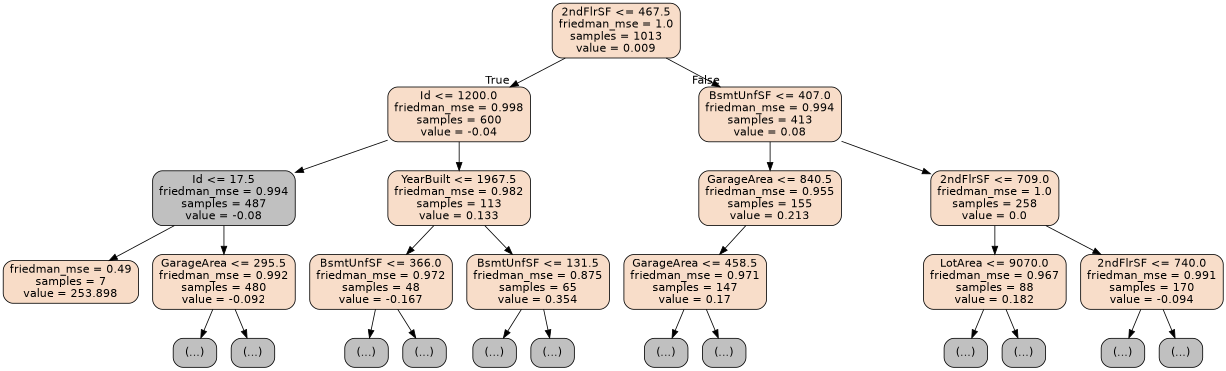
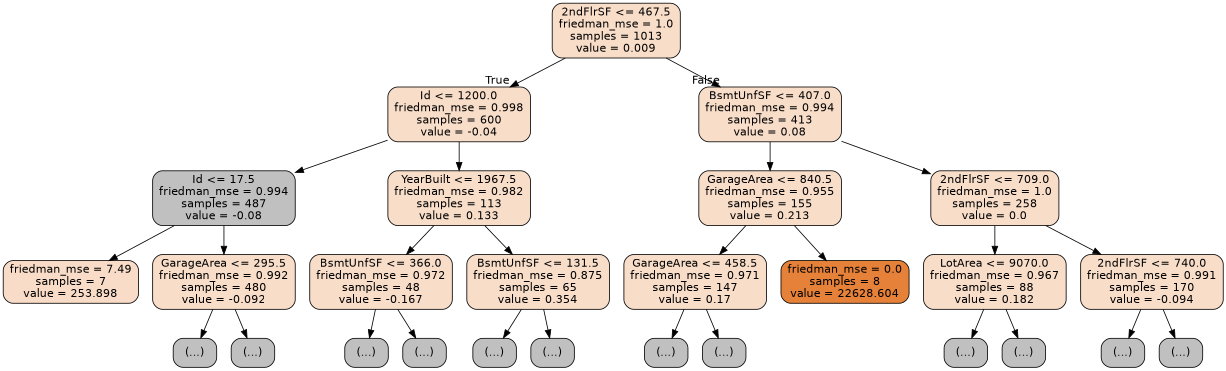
node "friedman_mse = 0.49 samples = 7 value = 253.898": label "friedman_mse = 0.49 samples = 7 value = 253.898" -> "friedman_mse = 7.49 samples = 7 value = 253.898"
node "friedman_mse = 0.0 samples = 8 value = 22628.604": added
